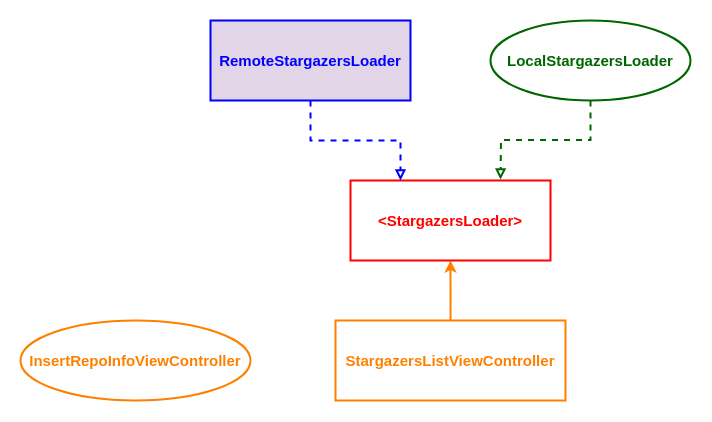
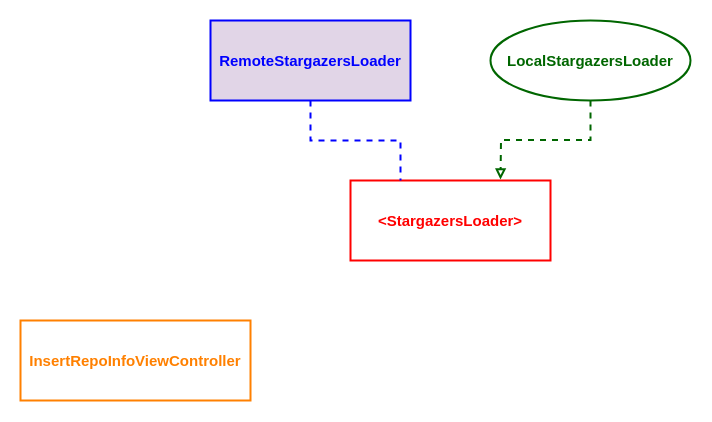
edge "RemoteStargazersLoader" -> "<StargazersLoader>": arrowhead block -> none
edge "StargazersListViewController" -> "<StargazersLoader>": removed
node "InsertRepoInfoViewController": shape ellipse -> rectangle
node "StargazersListViewController": removed
